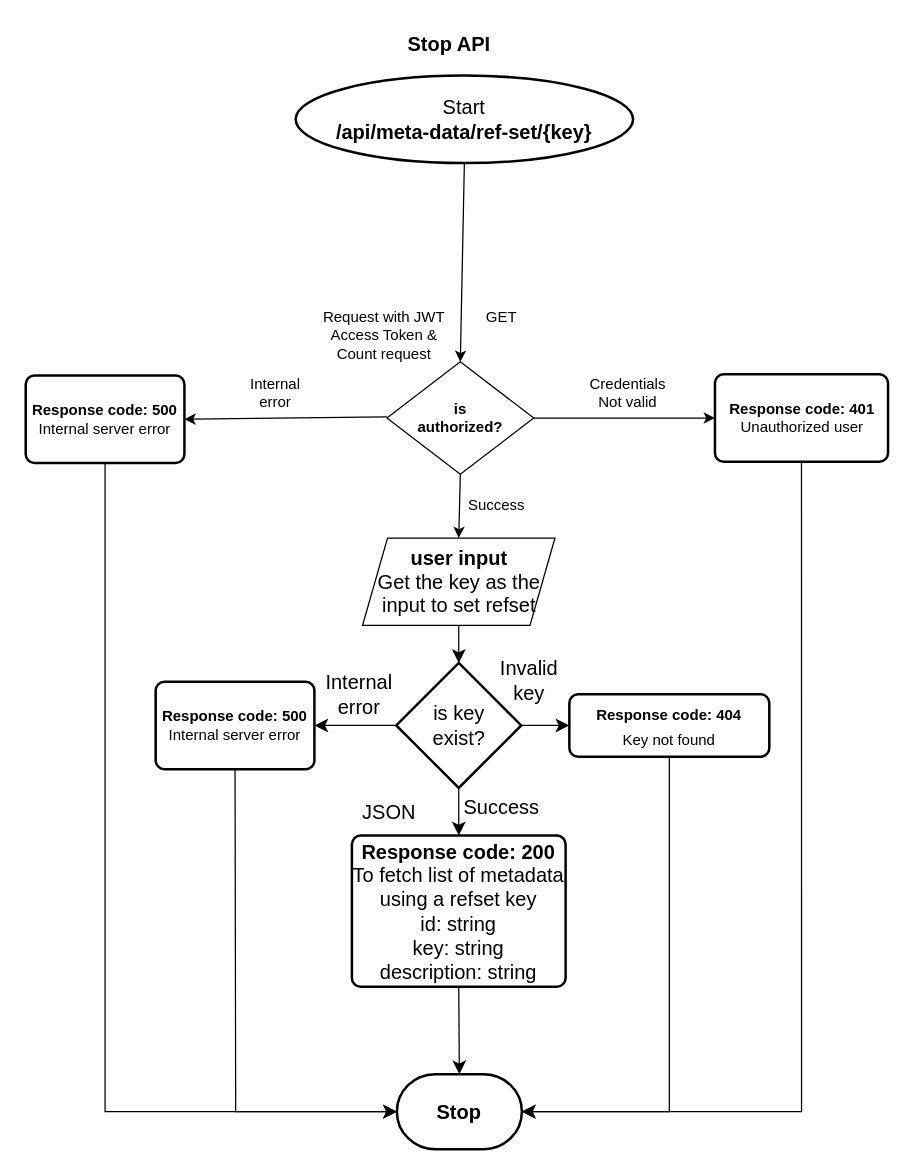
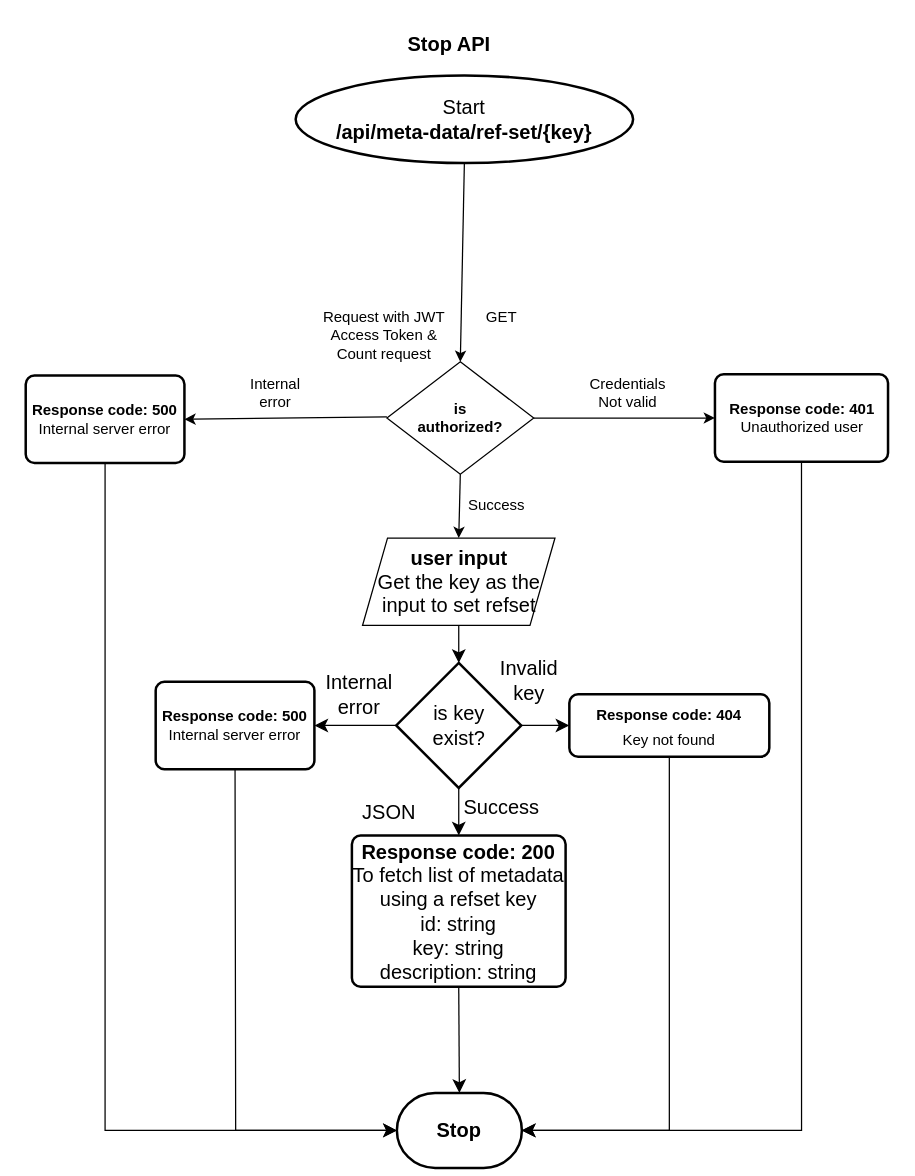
node "Stop": moved (459, 1112) -> (459, 1131)
